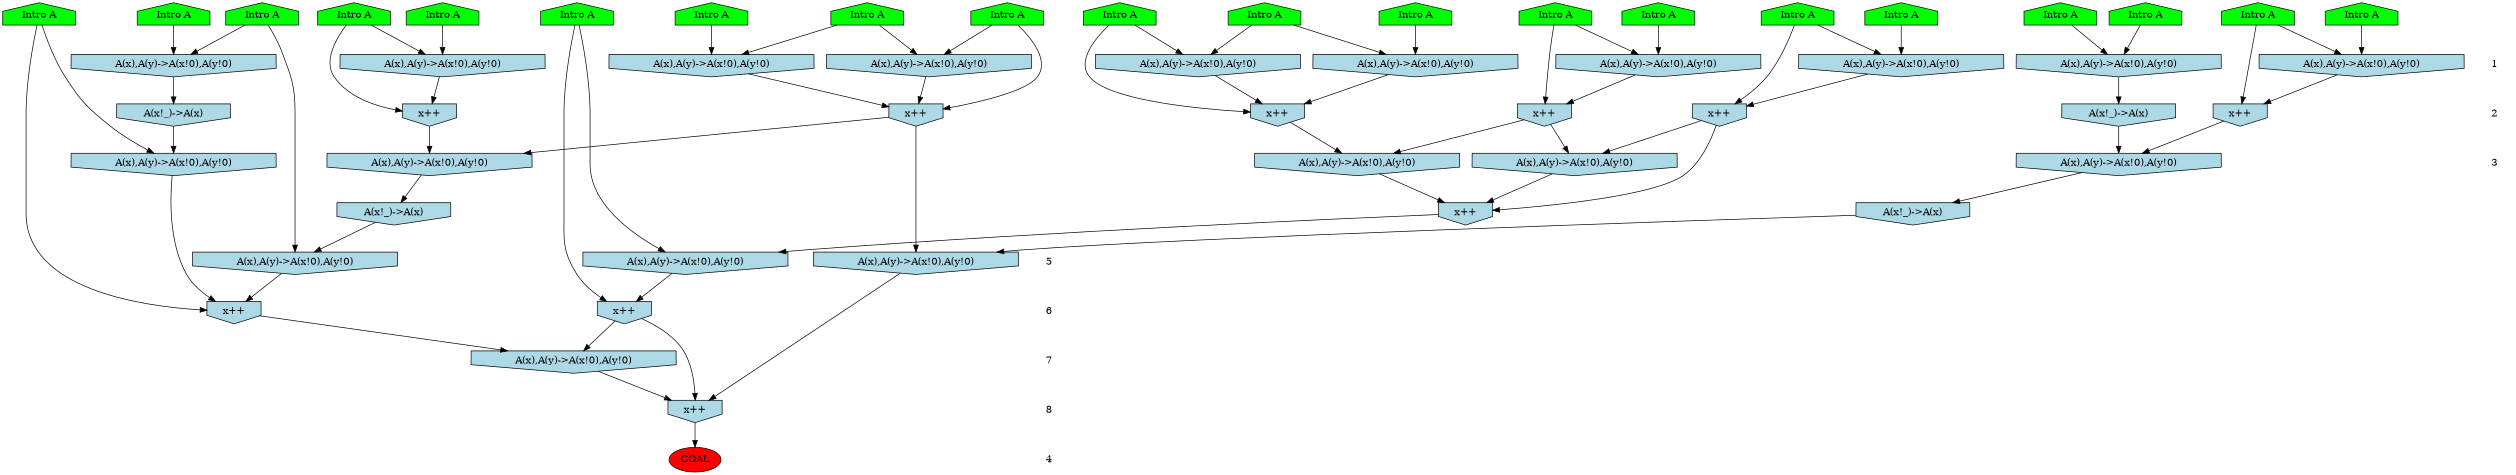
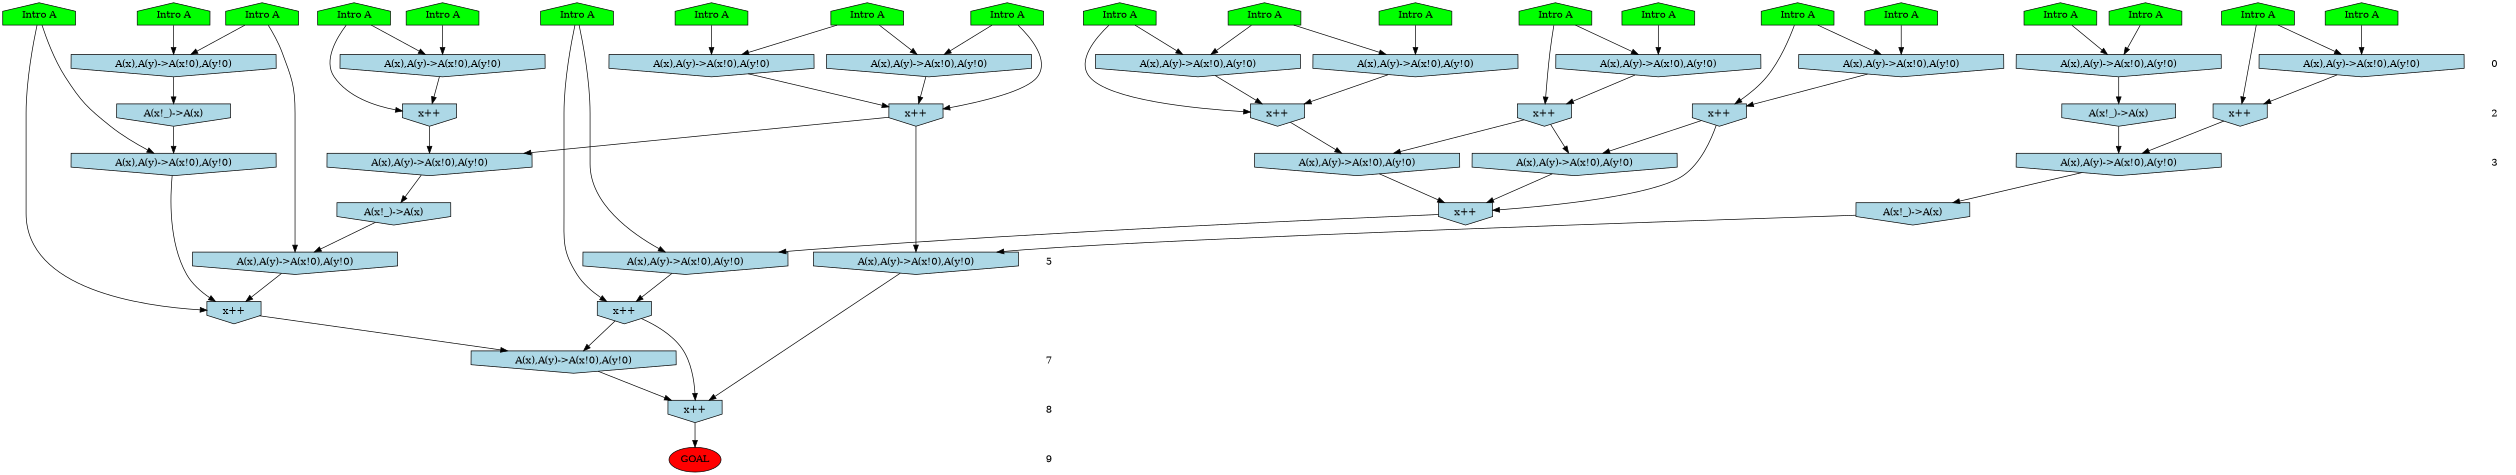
node "1": label "1" -> "0"
node "6": removed
node "4": label "4" -> "9"
